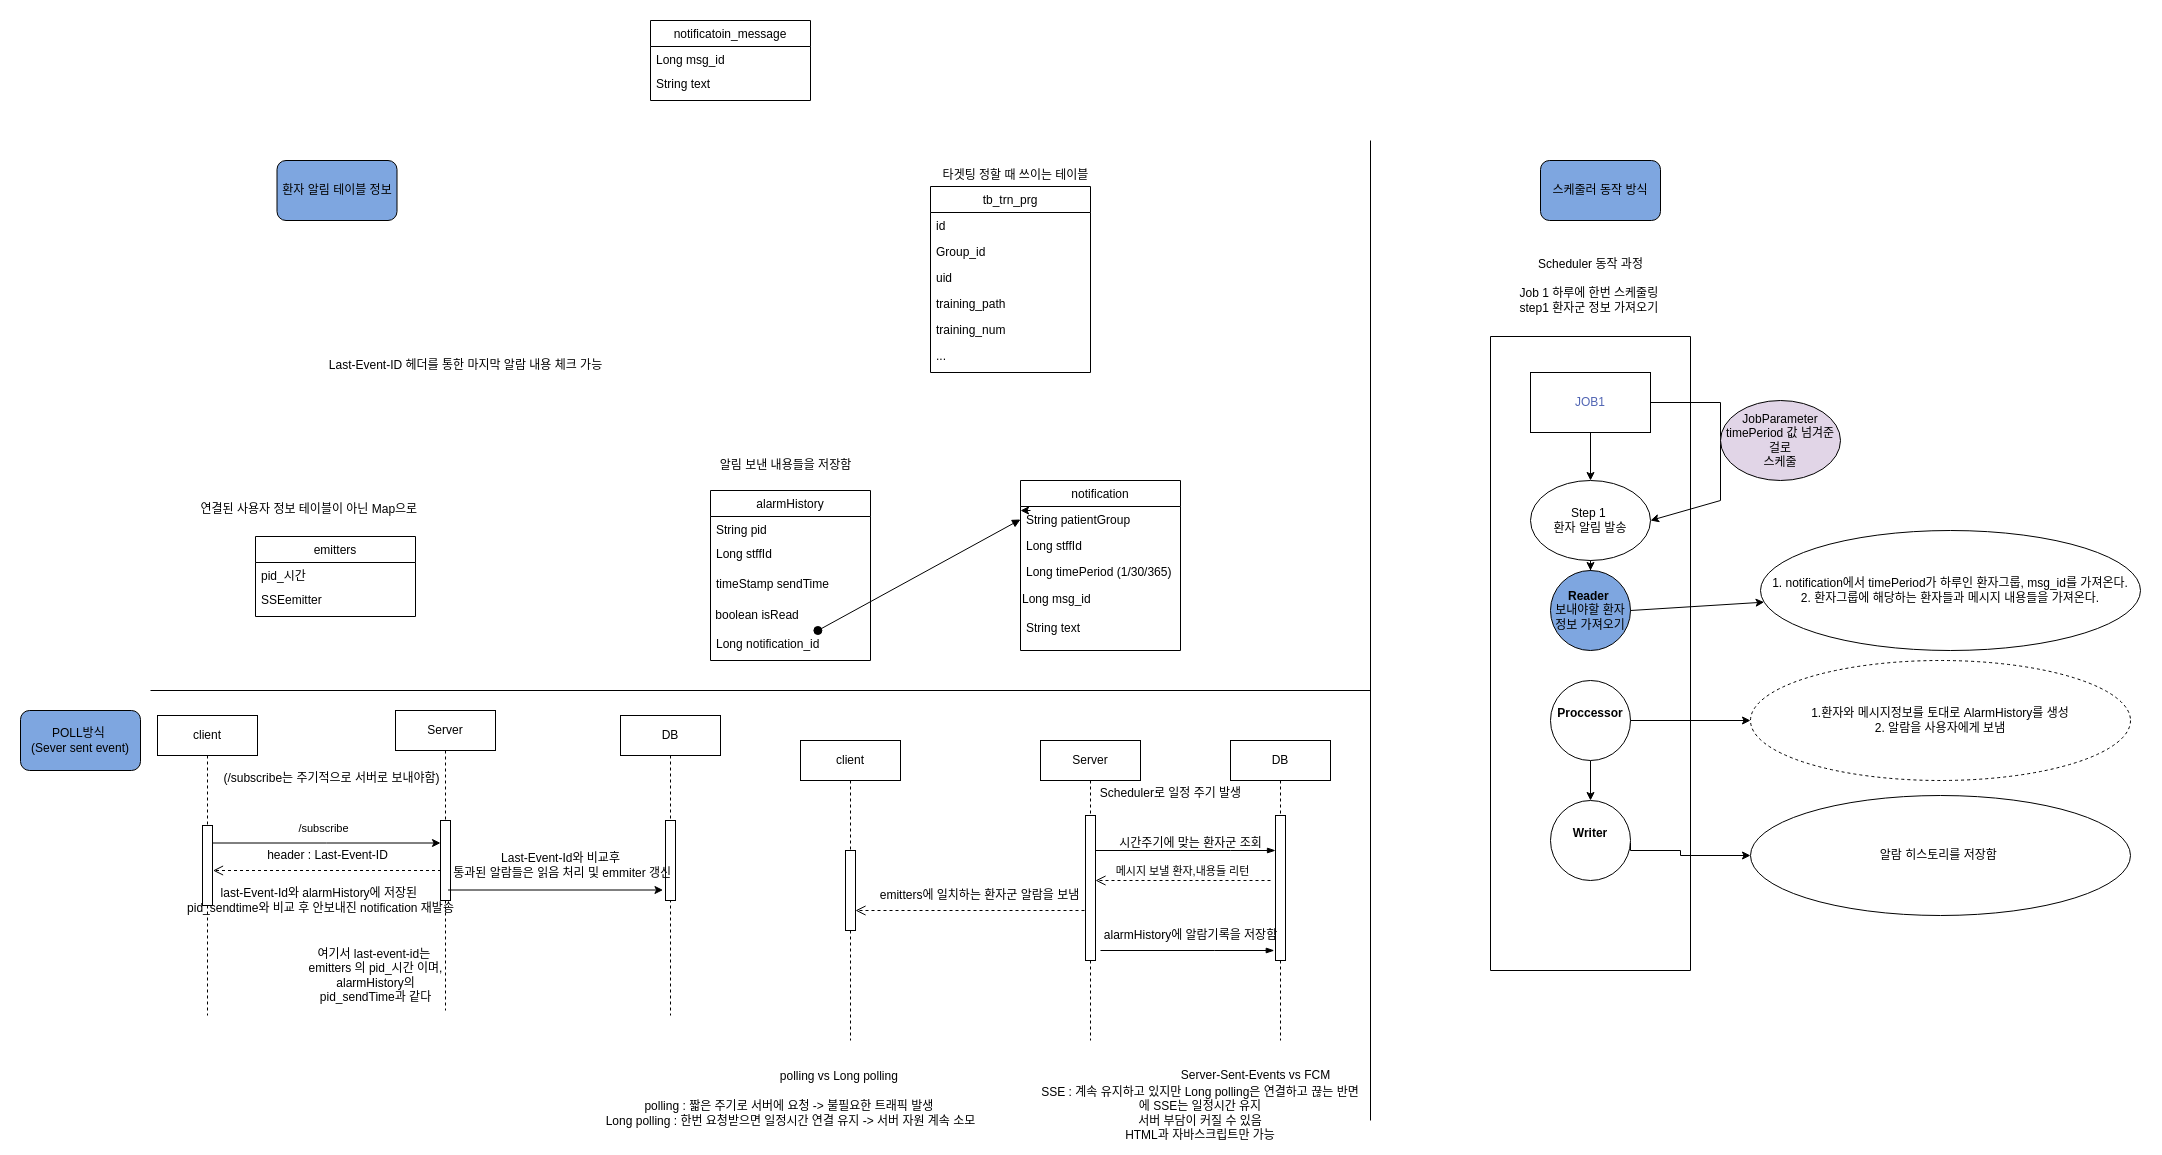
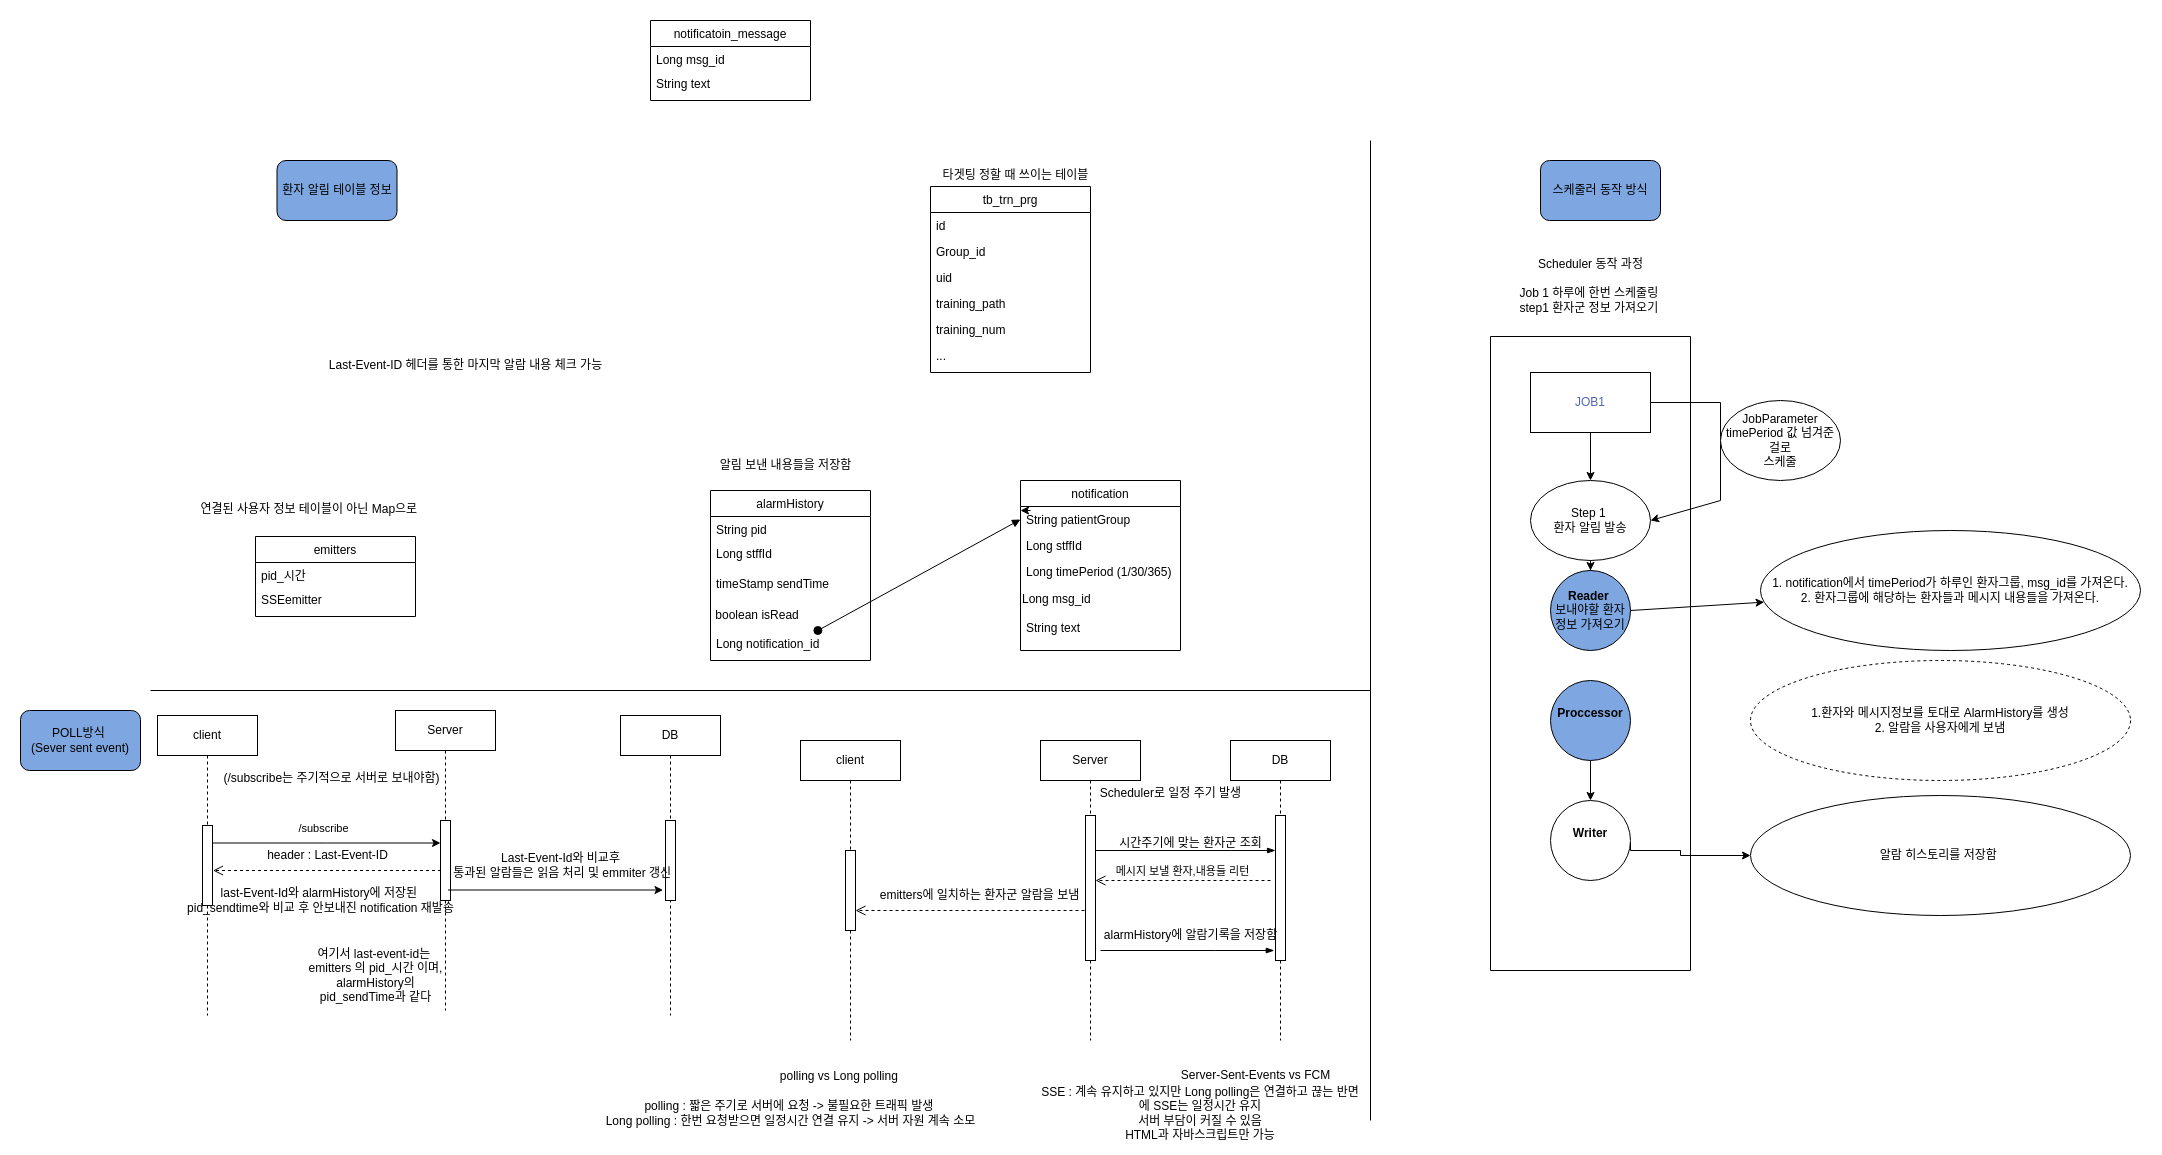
node "JobParameter timePeriod 값 넘겨준걸로 스케줄": fillcolor #e1d5e7 -> #ffffff
node "Proccessor": fillcolor #ffffff -> #7ea6e0
edge "Proccessor" -> "1.환자와 메시지정보를 토대로 AlarmHistory를 생성 2. 알람을 사용자에게 보냄": removed
